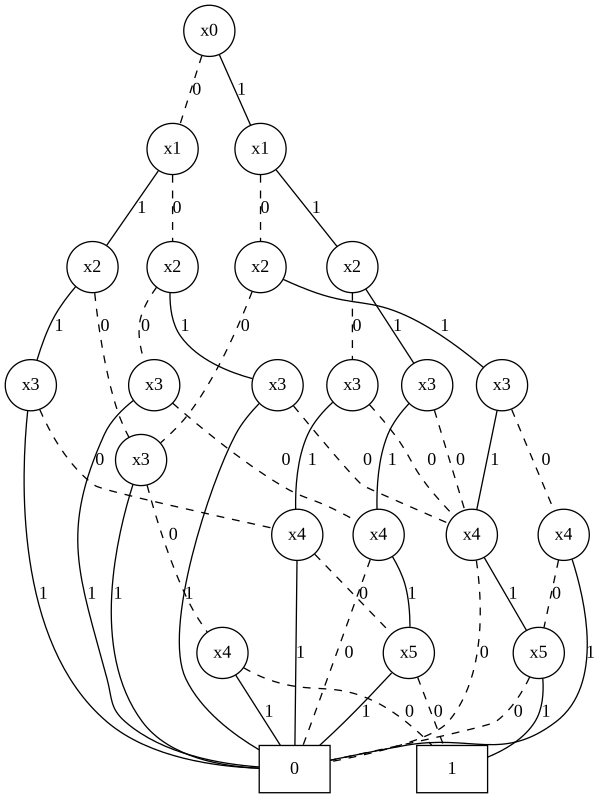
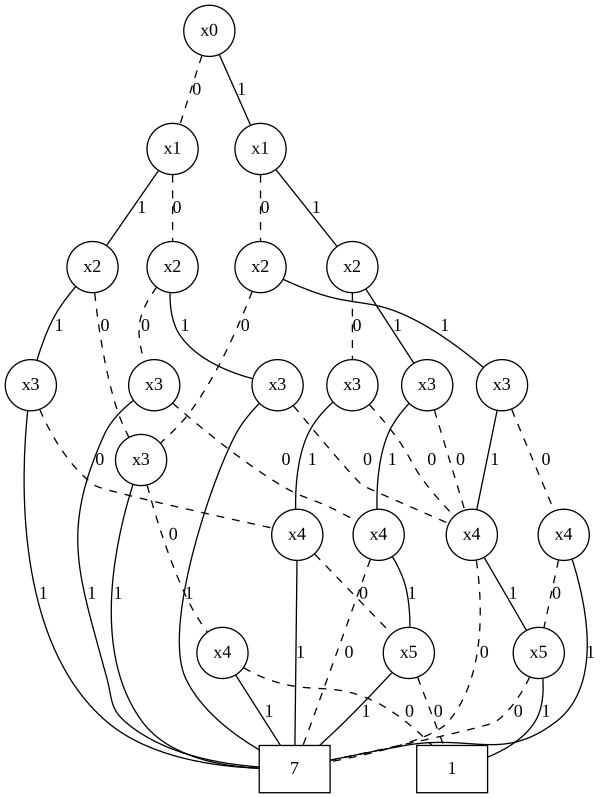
node "0": label "0" -> "7"
